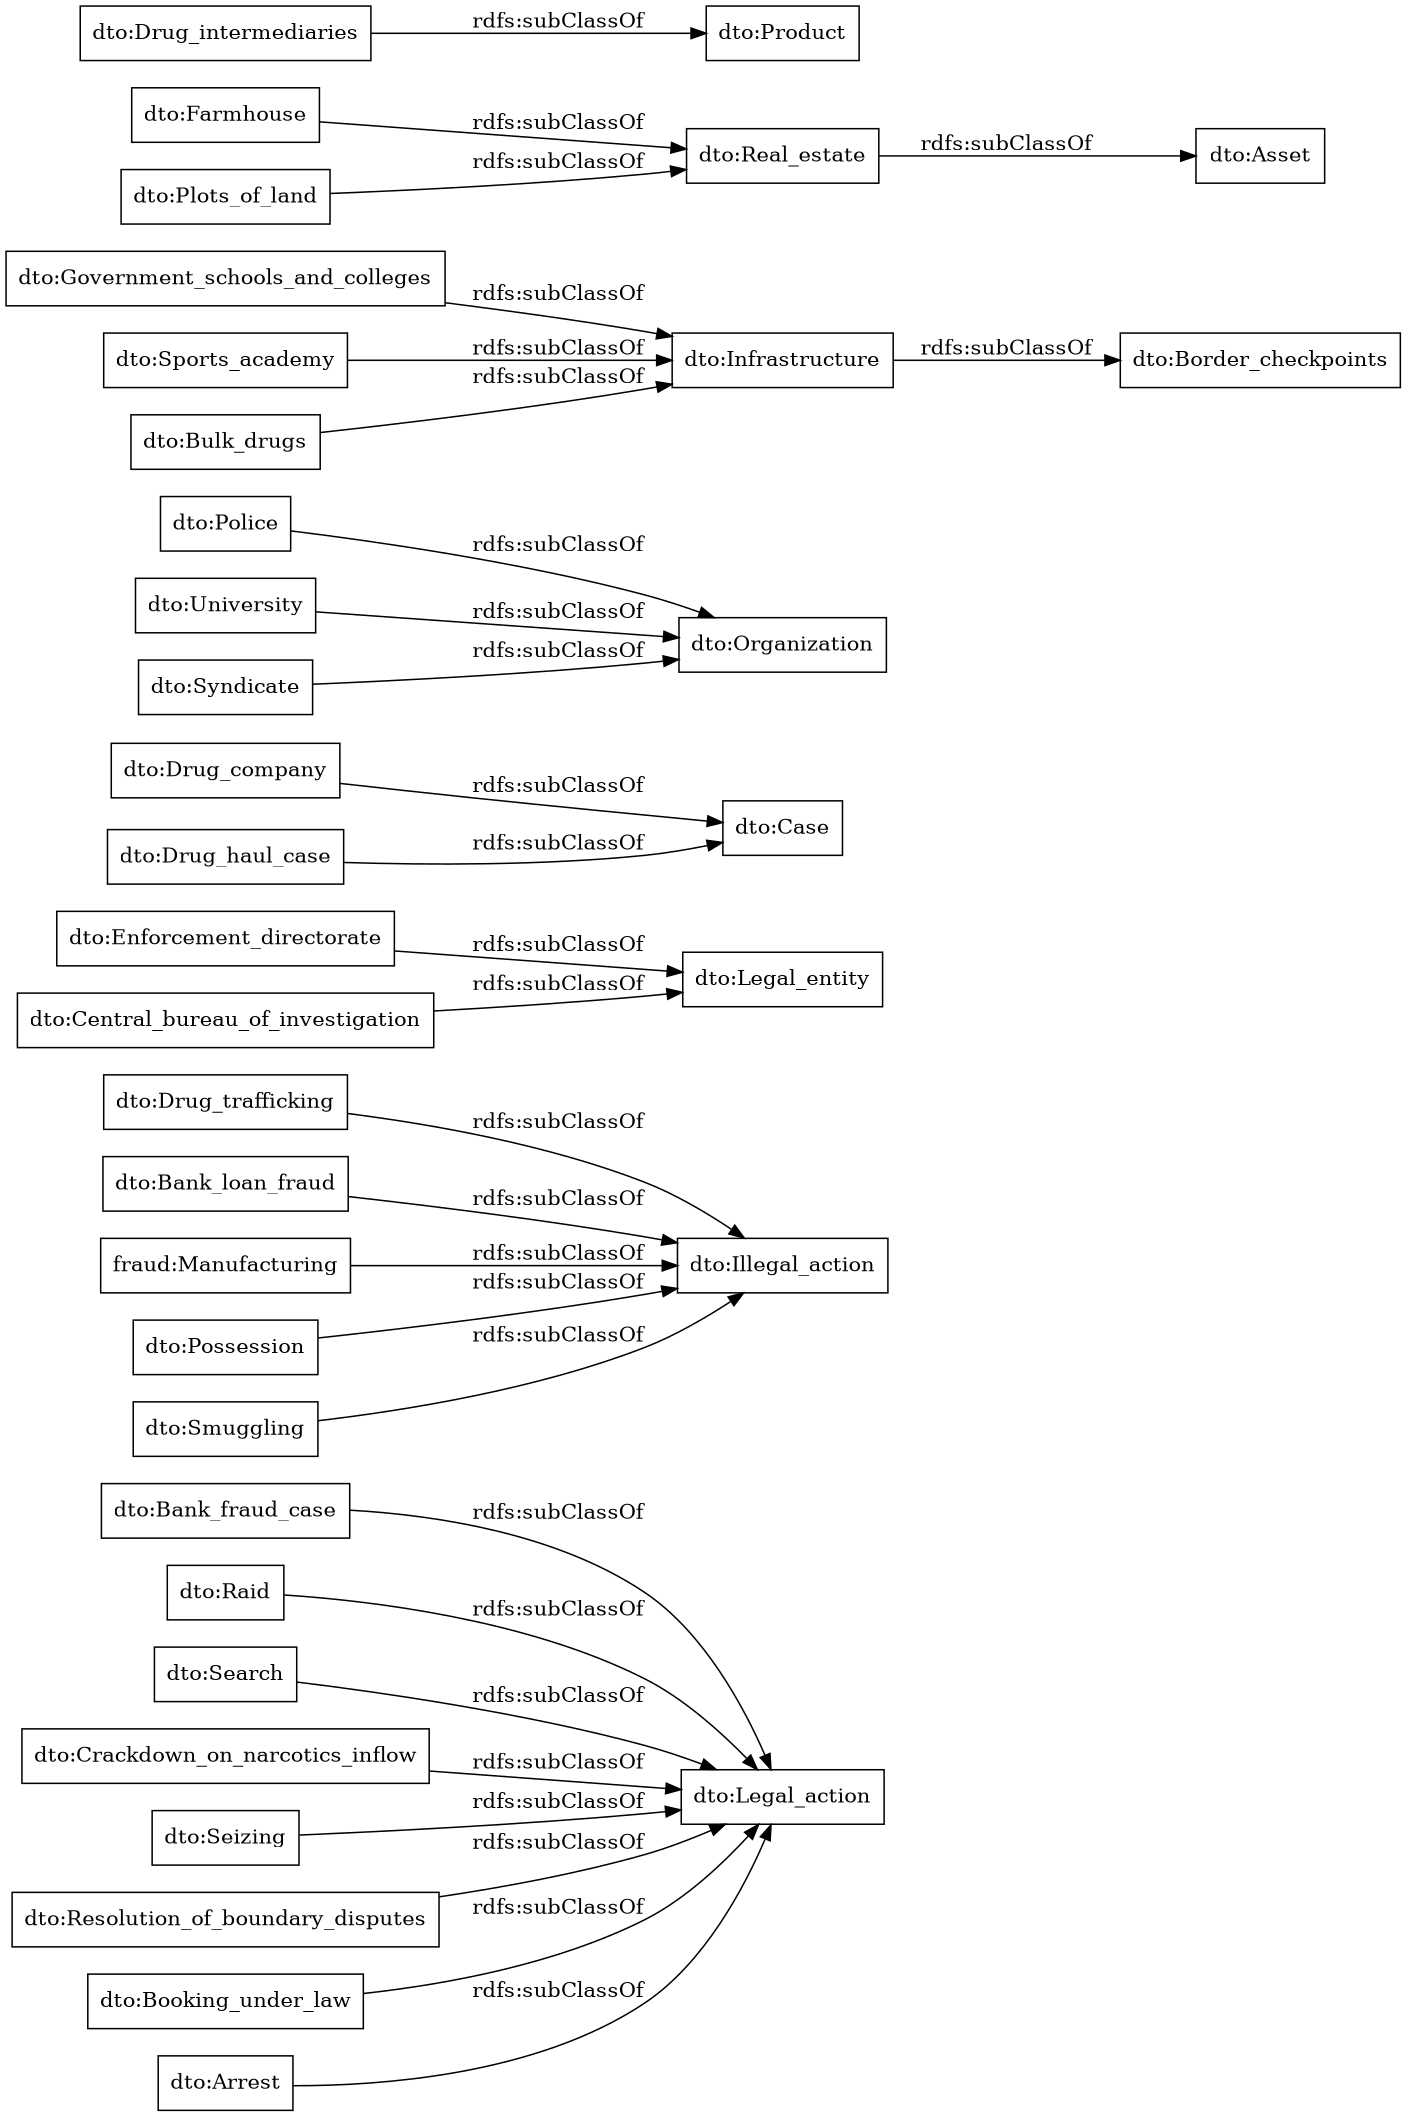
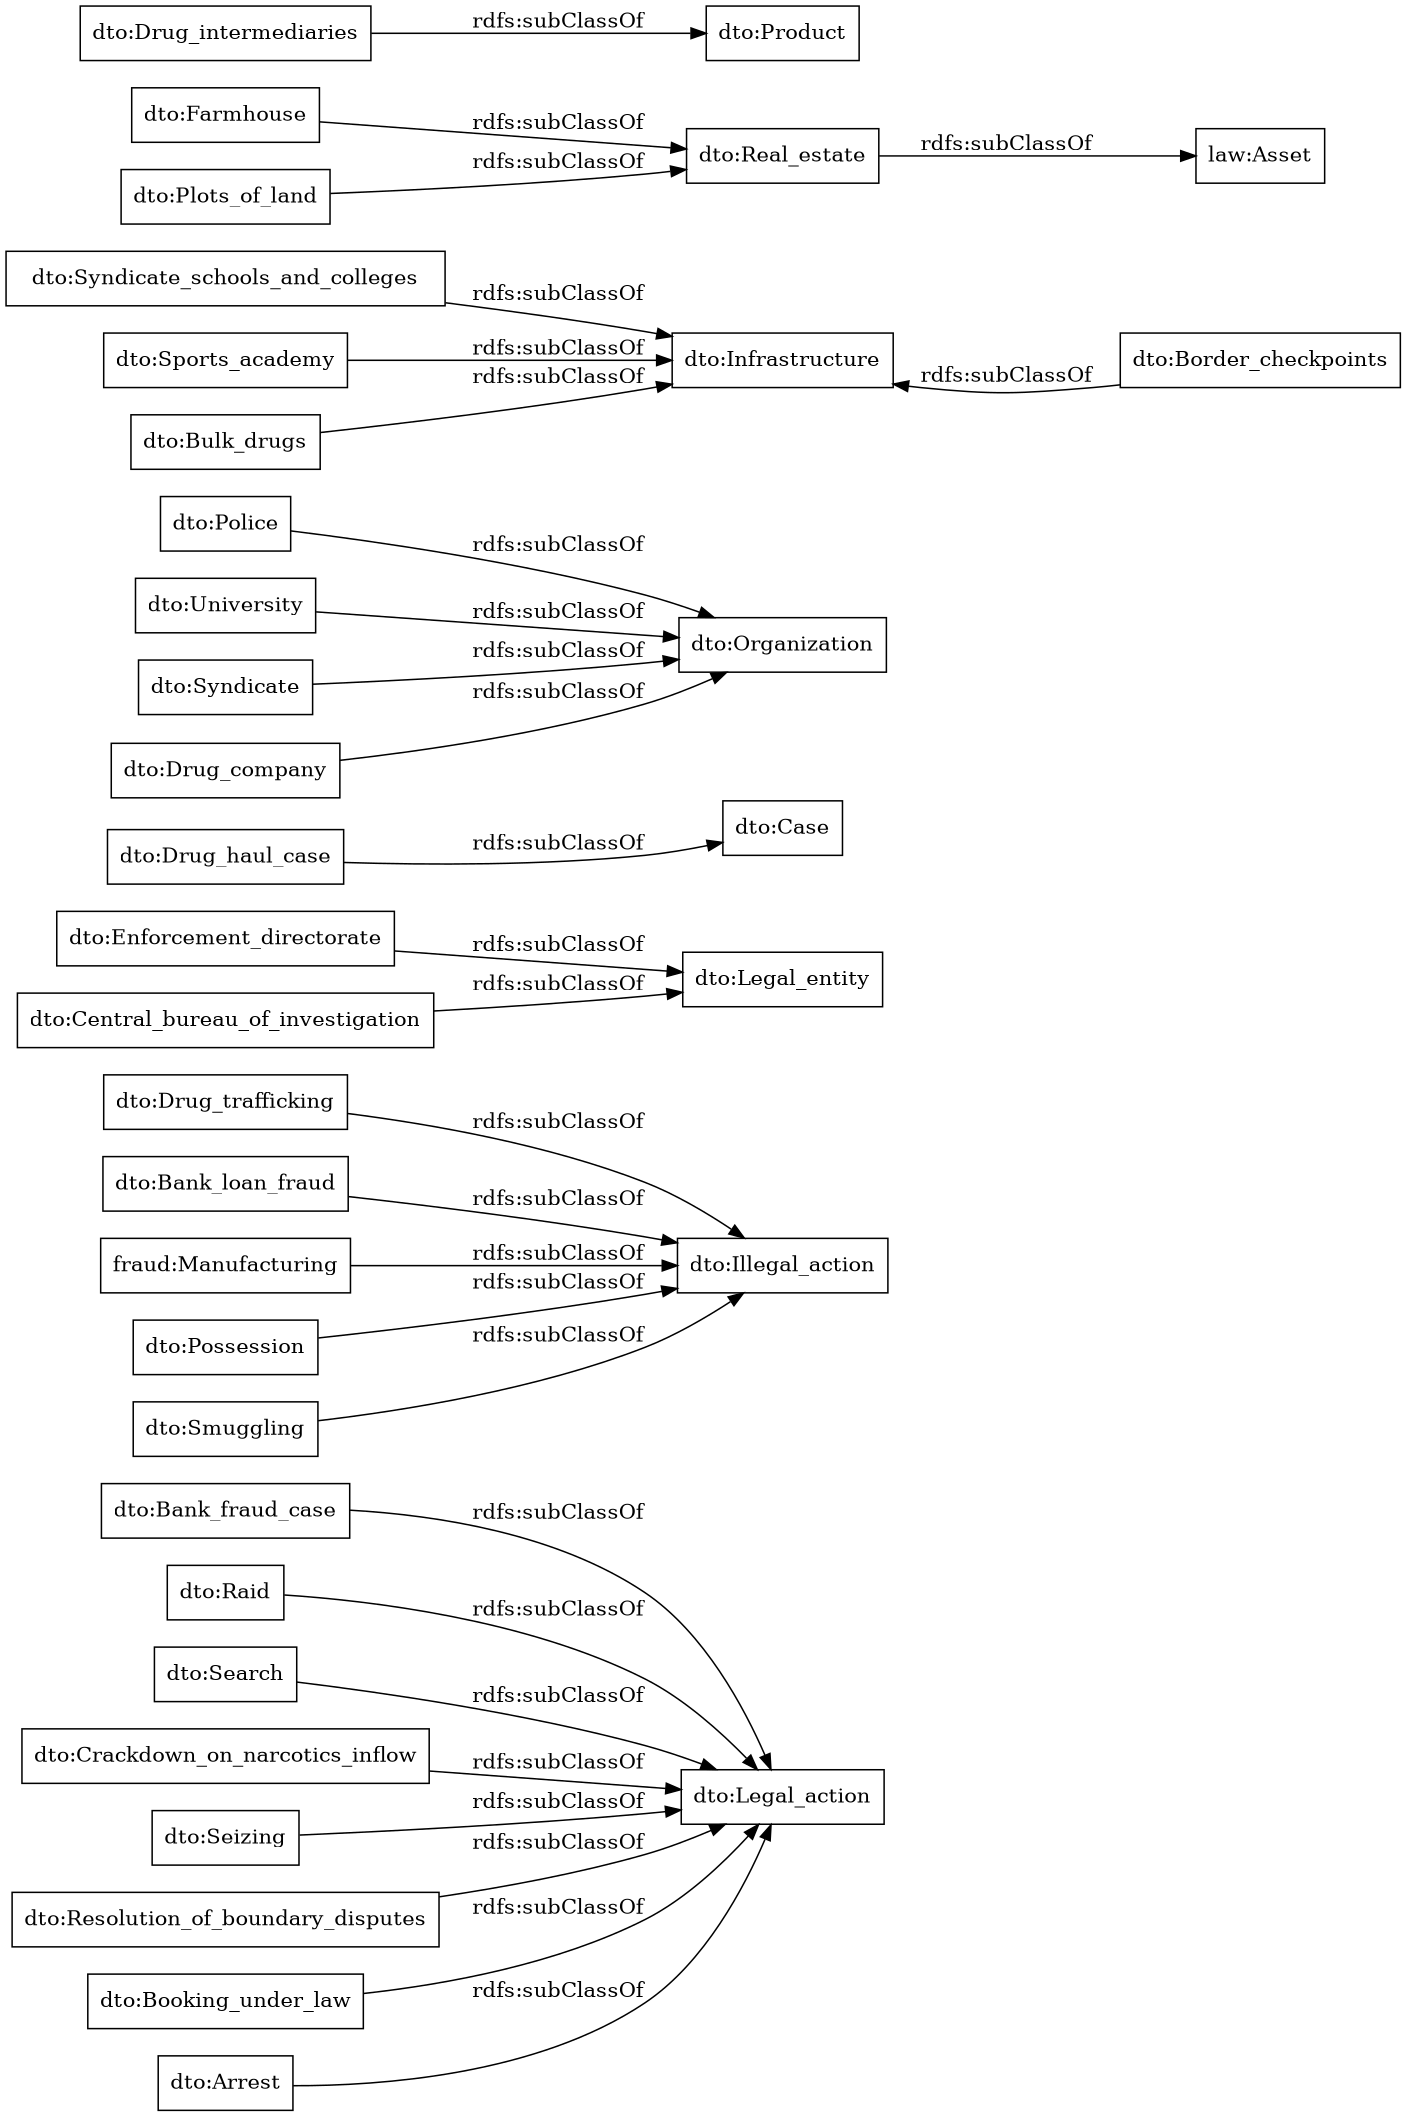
node "dto:Asset": label "dto:Asset" -> "law:Asset"
node "dto:Government_schools_and_colleges": label "dto:Government_schools_and_colleges" -> "dto:Syndicate_schools_and_colleges"
edge "dto:Infrastructure" -> "dto:Border_checkpoints": reversed
edge "dto:Drug_company" -> "dto:Case": now "dto:Drug_company" -> "dto:Organization"
